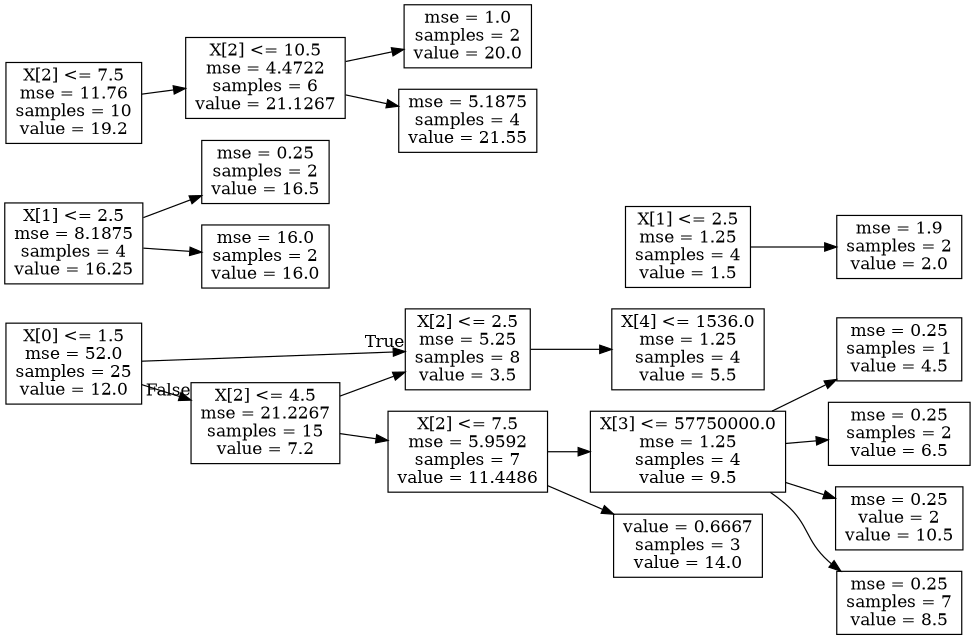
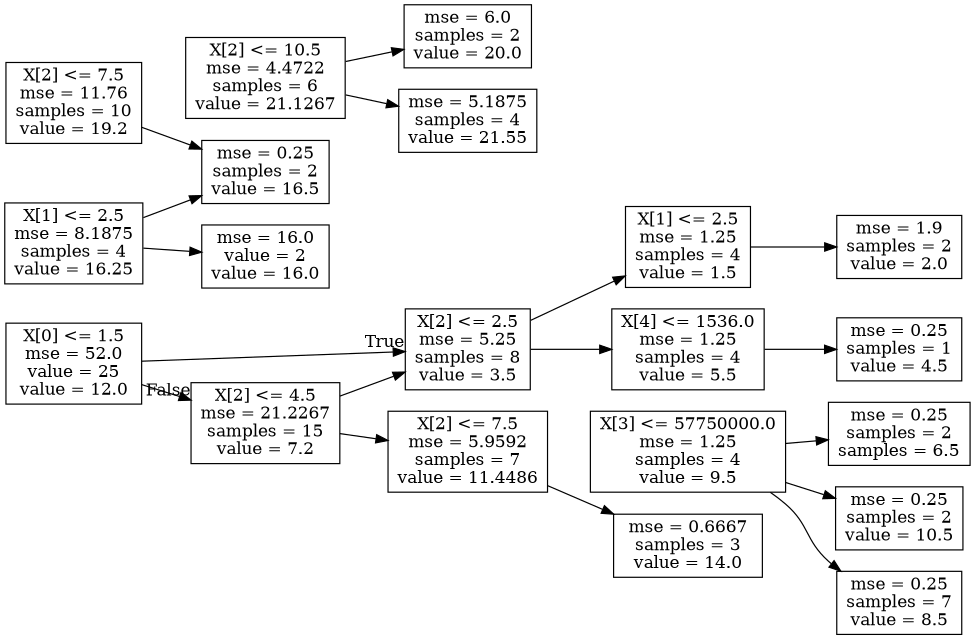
node "mse = 1.0 samples = 2 value = 20.0": label "mse = 1.0 samples = 2 value = 20.0" -> "mse = 6.0 samples = 2 value = 20.0"
edge "X[2] <= 7.5 mse = 11.76 samples = 10 value = 19.2" -> "X[2] <= 10.5 mse = 4.4722 samples = 6 value = 21.1267": now "X[2] <= 7.5 mse = 11.76 samples = 10 value = 19.2" -> "mse = 0.25 samples = 2 value = 16.5"
node "mse = 16.0 samples = 2 value = 16.0": label "mse = 16.0 samples = 2 value = 16.0" -> "mse = 16.0 value = 2 value = 16.0"
edge "X[2] <= 2.5 mse = 5.25 samples = 8 value = 3.5" -> "X[1] <= 2.5 mse = 1.25 samples = 4 value = 1.5": added
node "X[0] <= 1.5 mse = 52.0 samples = 25 value = 12.0": label "X[0] <= 1.5 mse = 52.0 samples = 25 value = 12.0" -> "X[0] <= 1.5 mse = 52.0 value = 25 value = 12.0"
edge "X[3] <= 57750000.0 mse = 1.25 samples = 4 value = 9.5" -> "mse = 0.25 samples = 1 value = 4.5": now "X[4] <= 1536.0 mse = 1.25 samples = 4 value = 5.5" -> "mse = 0.25 samples = 1 value = 4.5"
node "mse = 0.25 samples = 2 value = 6.5": label "mse = 0.25 samples = 2 value = 6.5" -> "mse = 0.25 samples = 2 samples = 6.5"
edge "X[2] <= 7.5 mse = 5.9592 samples = 7 value = 11.4486" -> "X[3] <= 57750000.0 mse = 1.25 samples = 4 value = 9.5": removed
node "mse = 0.25 value = 2 value = 10.5": label "mse = 0.25 value = 2 value = 10.5" -> "mse = 0.25 samples = 2 value = 10.5"
node "value = 0.6667 samples = 3 value = 14.0": label "value = 0.6667 samples = 3 value = 14.0" -> "mse = 0.6667 samples = 3 value = 14.0"
